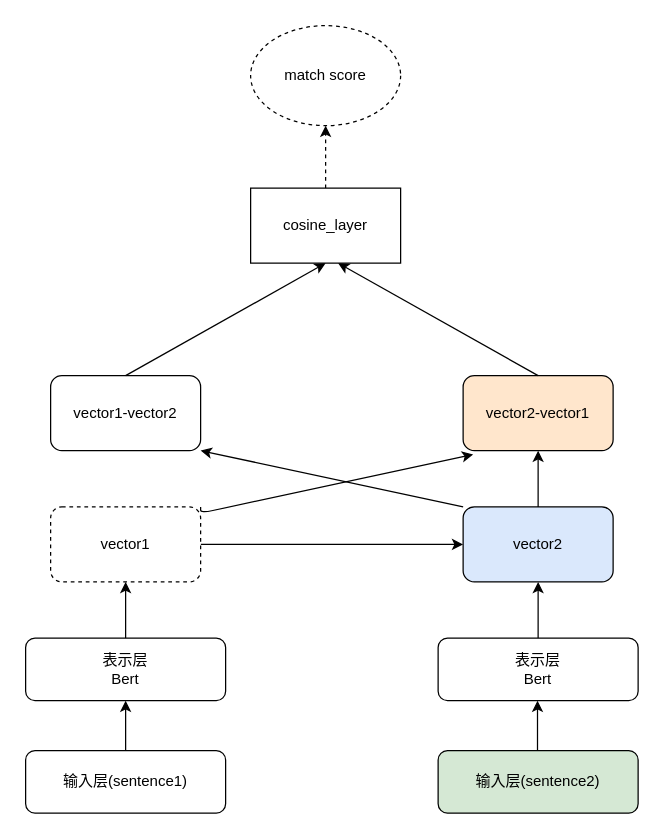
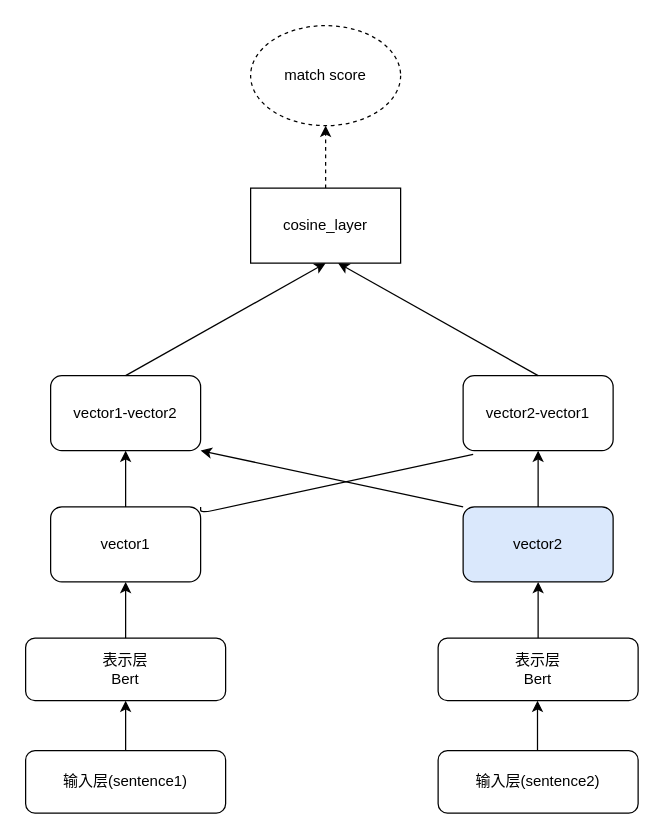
node "vector2-vector1": fillcolor #ffe6cc -> #ffffff
edge "vector1" -> "vector2-vector1": arrowhead classic -> none
node "vector1": style dashed -> solid
edge "vector1" -> "vector2": now "vector1" -> "vector1-vector2"
node "输入层(sentence2)": fillcolor #d5e8d4 -> #ffffff
